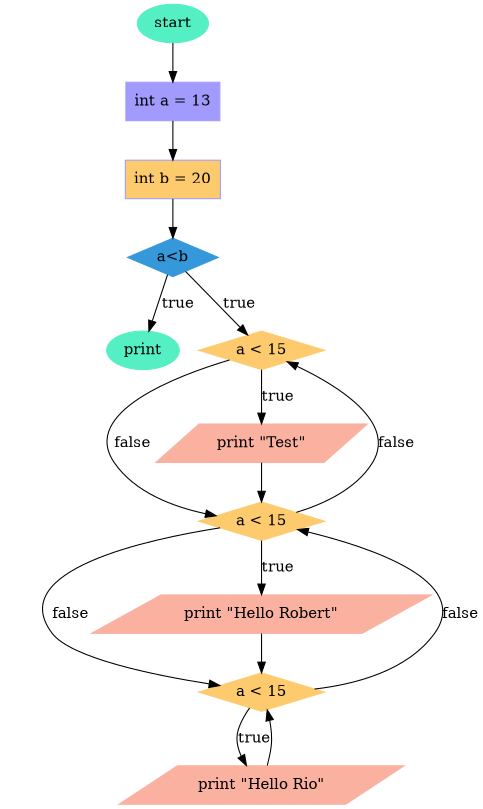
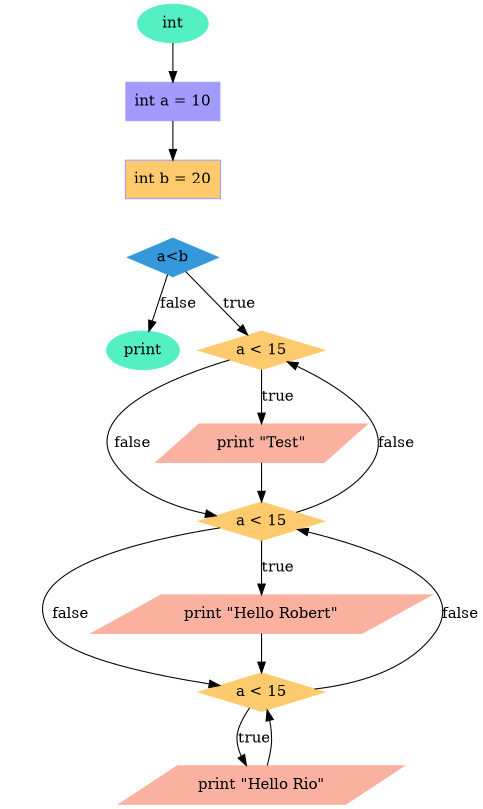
node "start": label "start" -> "int"
node "int a = 13": label "int a = 13" -> "int a = 10"
edge "int b = 20" -> "a<b": removed
edge "a<b" -> "print": label "true" -> "false"
